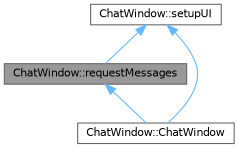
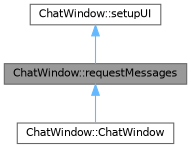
edge "ChatWindow::ChatWindow" -> "ChatWindow::setupUI": removed
